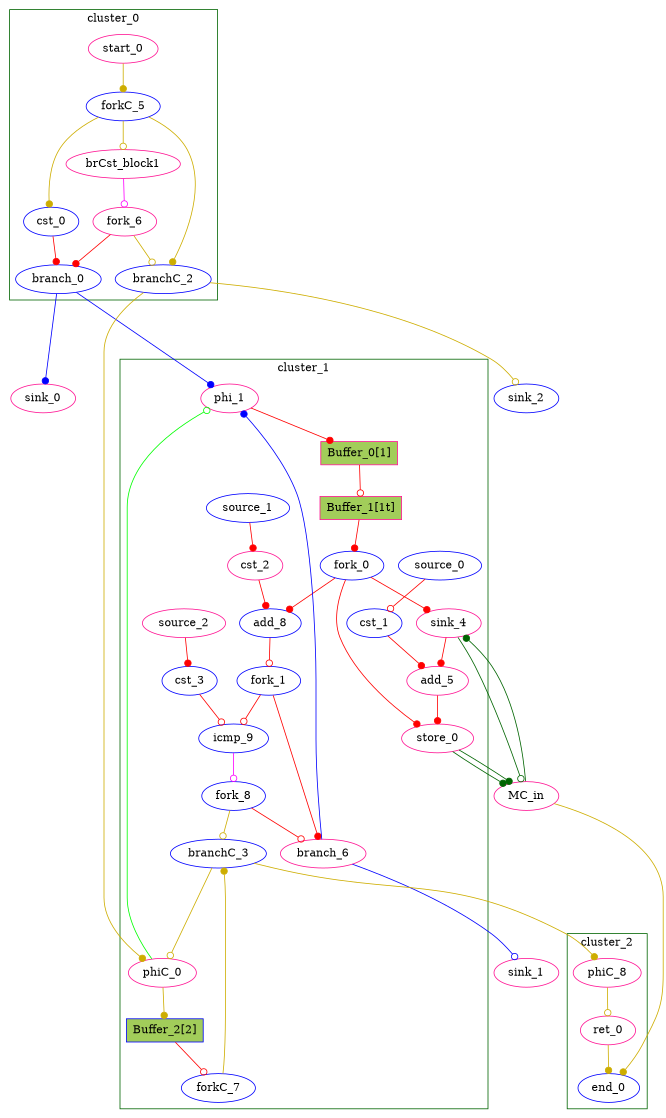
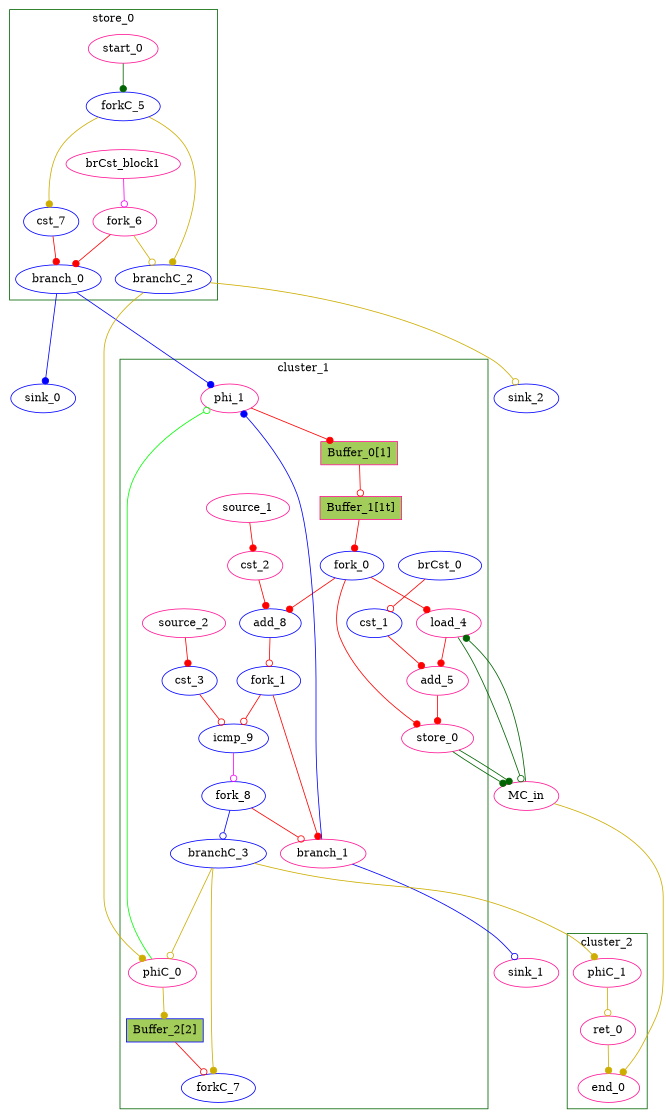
cluster "cluster_0": label "cluster_0" -> "store_0"
edge "start_0" -> "forkC_5": color gold3 -> darkgreen
edge "forkC_5" -> "brCst_block1": removed
node "cst_0": label "cst_0" -> "cst_7"
node "sink_0": color deeppink -> blue
node "source_1": color blue -> deeppink
node "source_0": label "source_0" -> "brCst_0"
node "sink_4": label "sink_4" -> "load_4"
edge "fork_8" -> "branchC_3": color gold3 -> blue
node "branch_6": label "branch_6" -> "branch_1"
node "phiC_8": label "phiC_8" -> "phiC_1"
edge "forkC_7" -> "branchC_3": reversed
node "end_0": color blue -> deeppink
